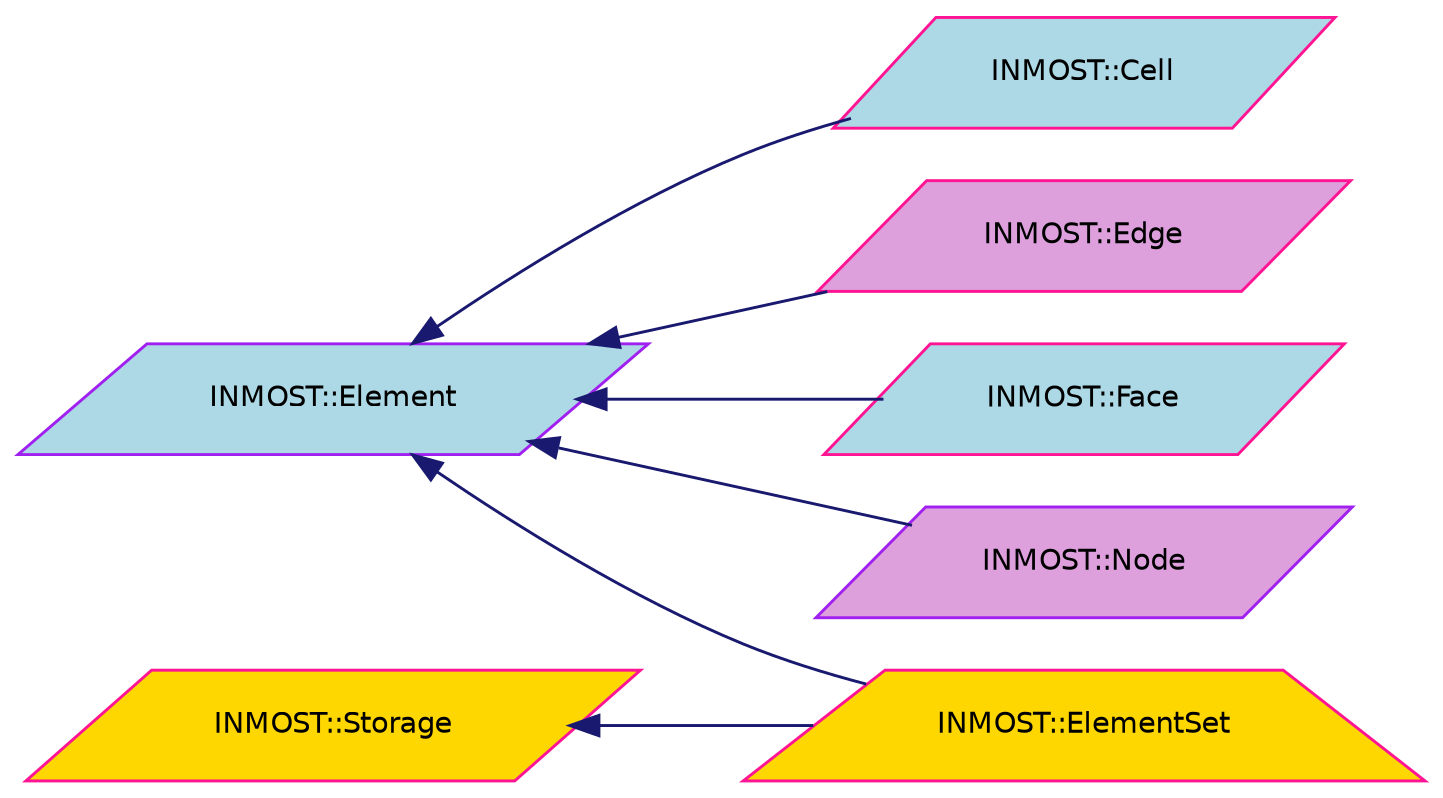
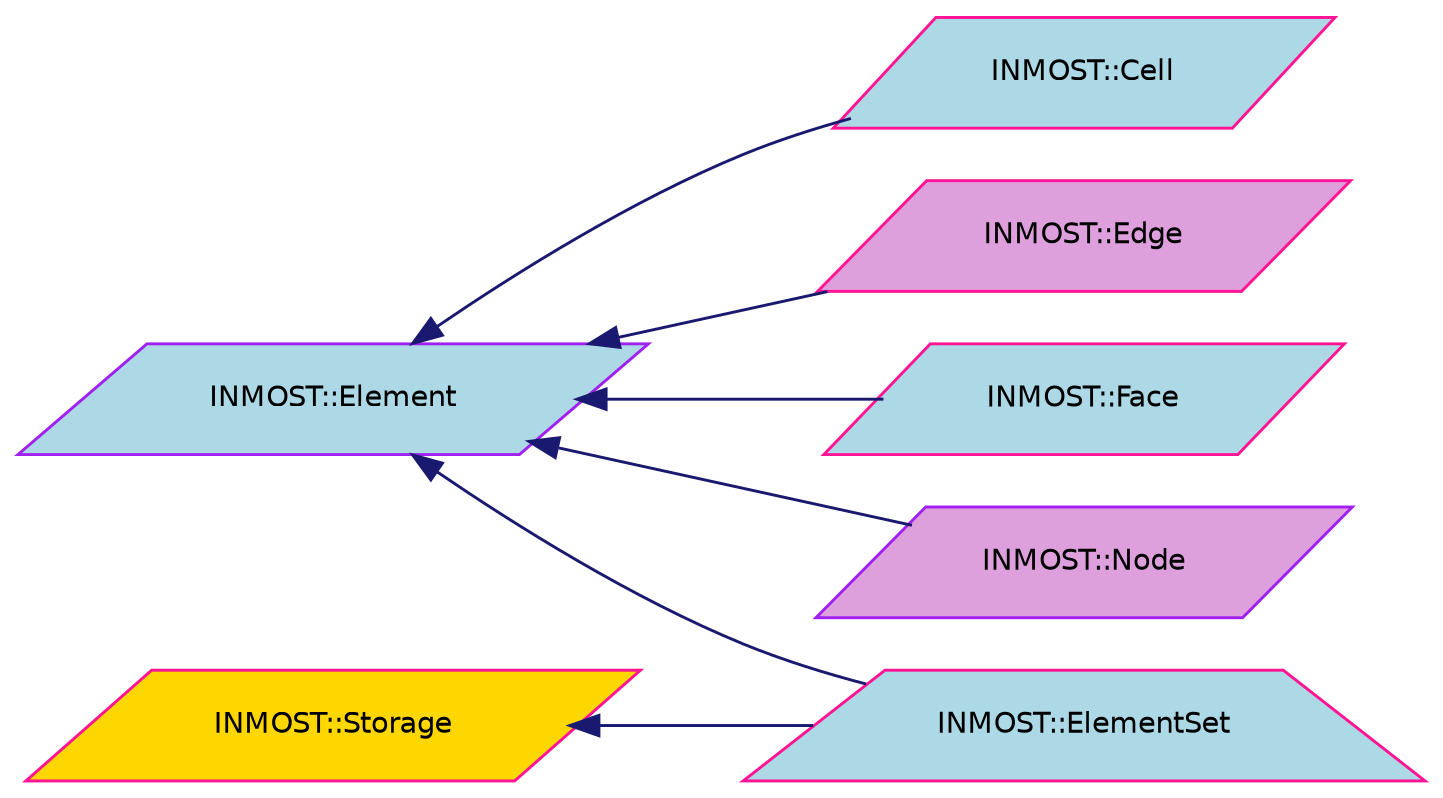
node "INMOST::ElementSet": fillcolor gold -> lightblue
